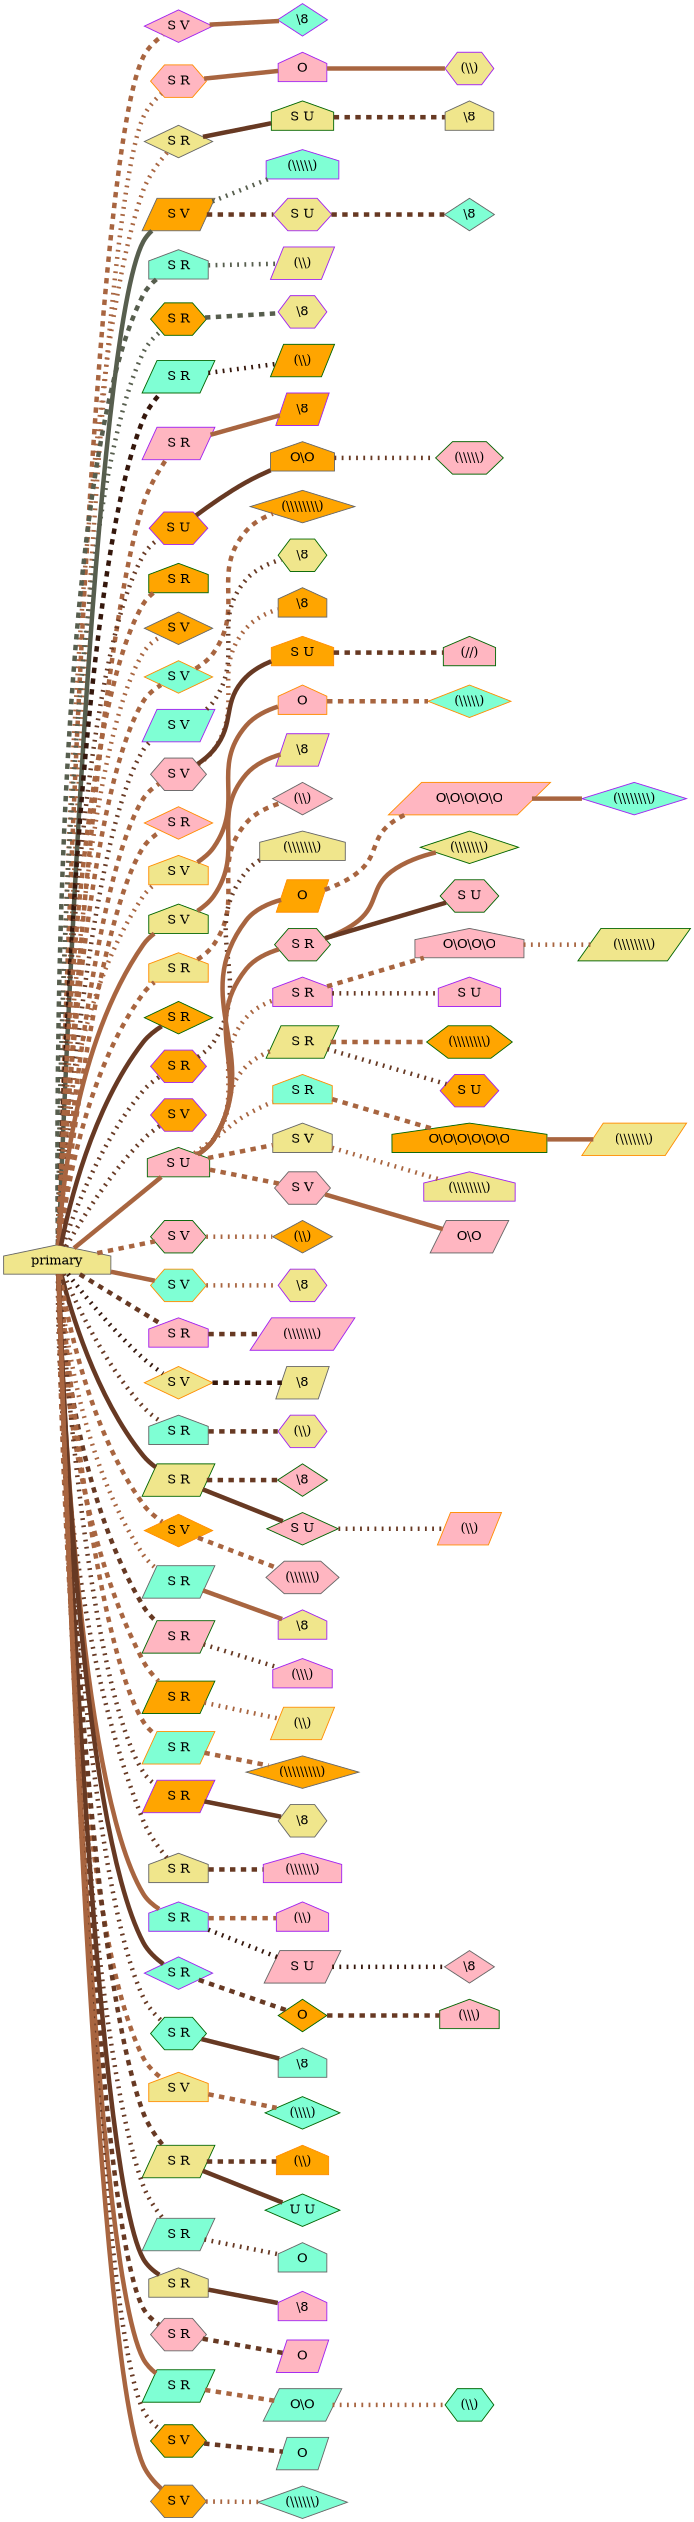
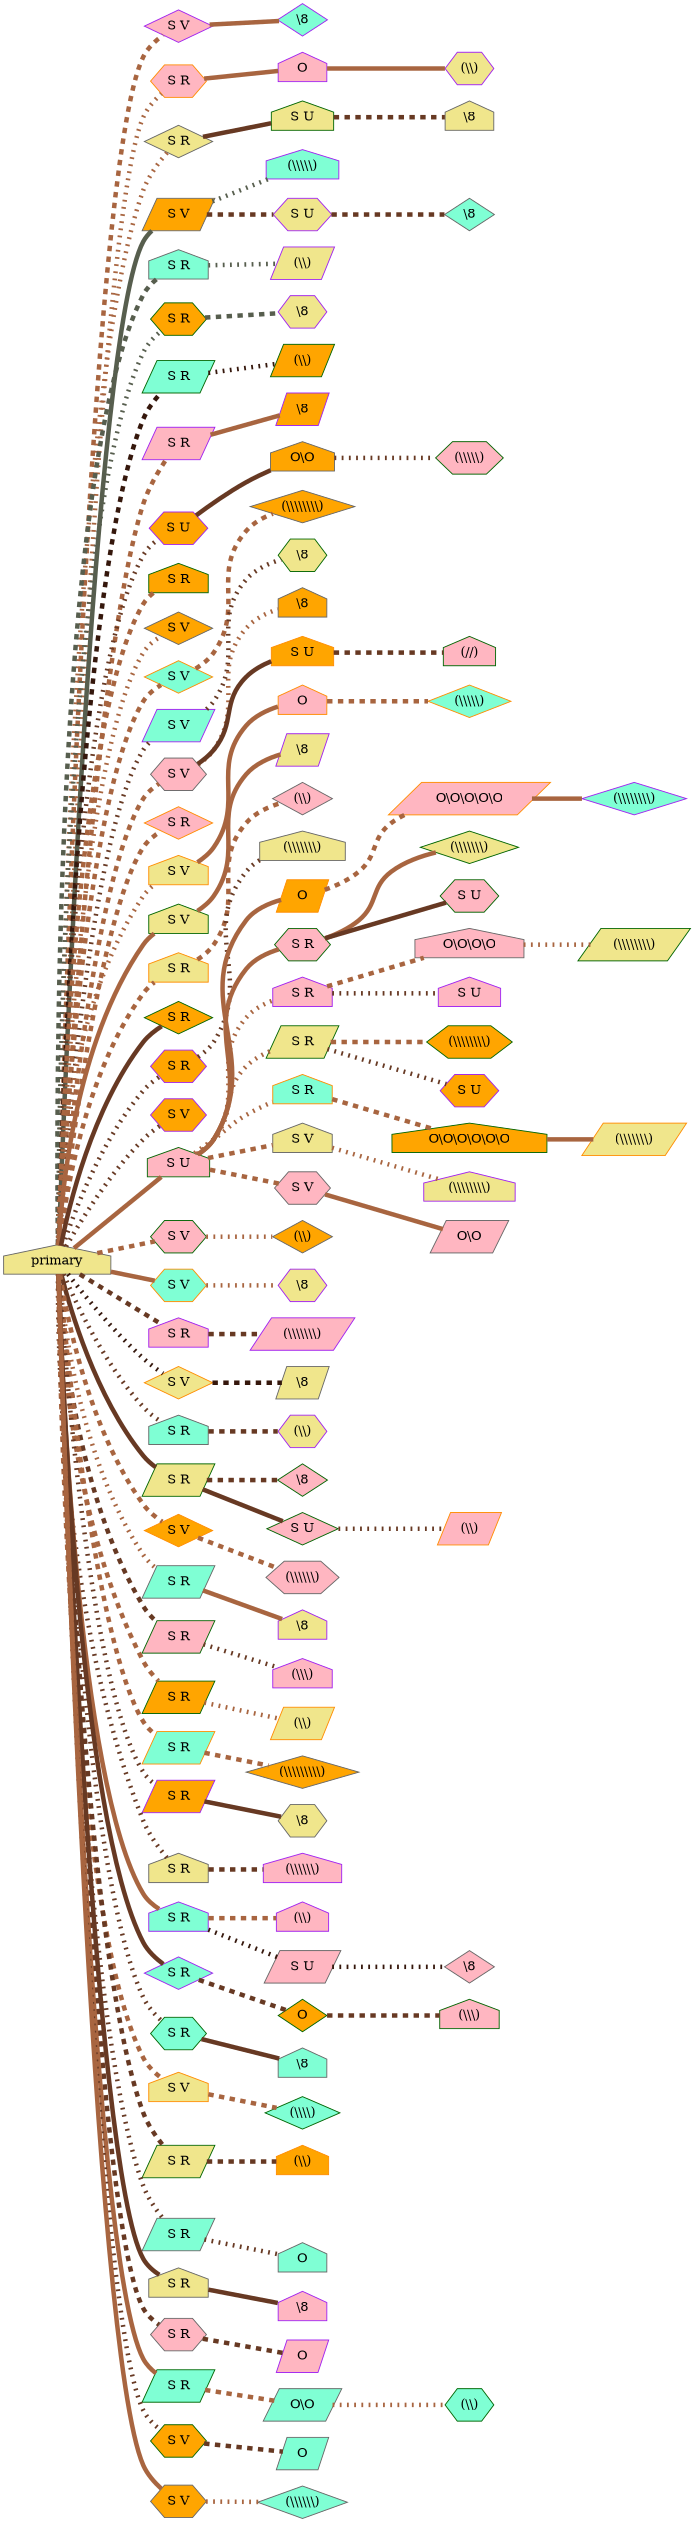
node "U U": removed
